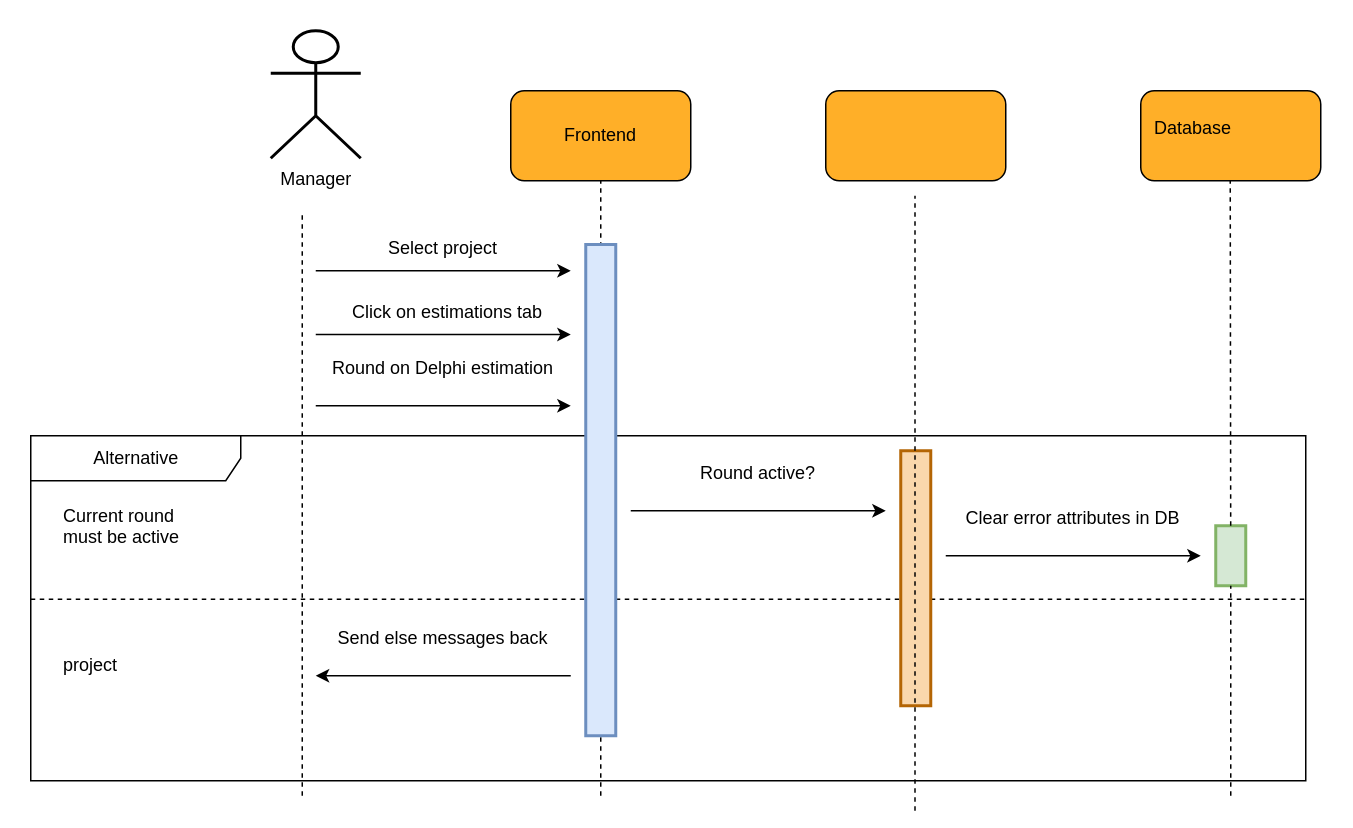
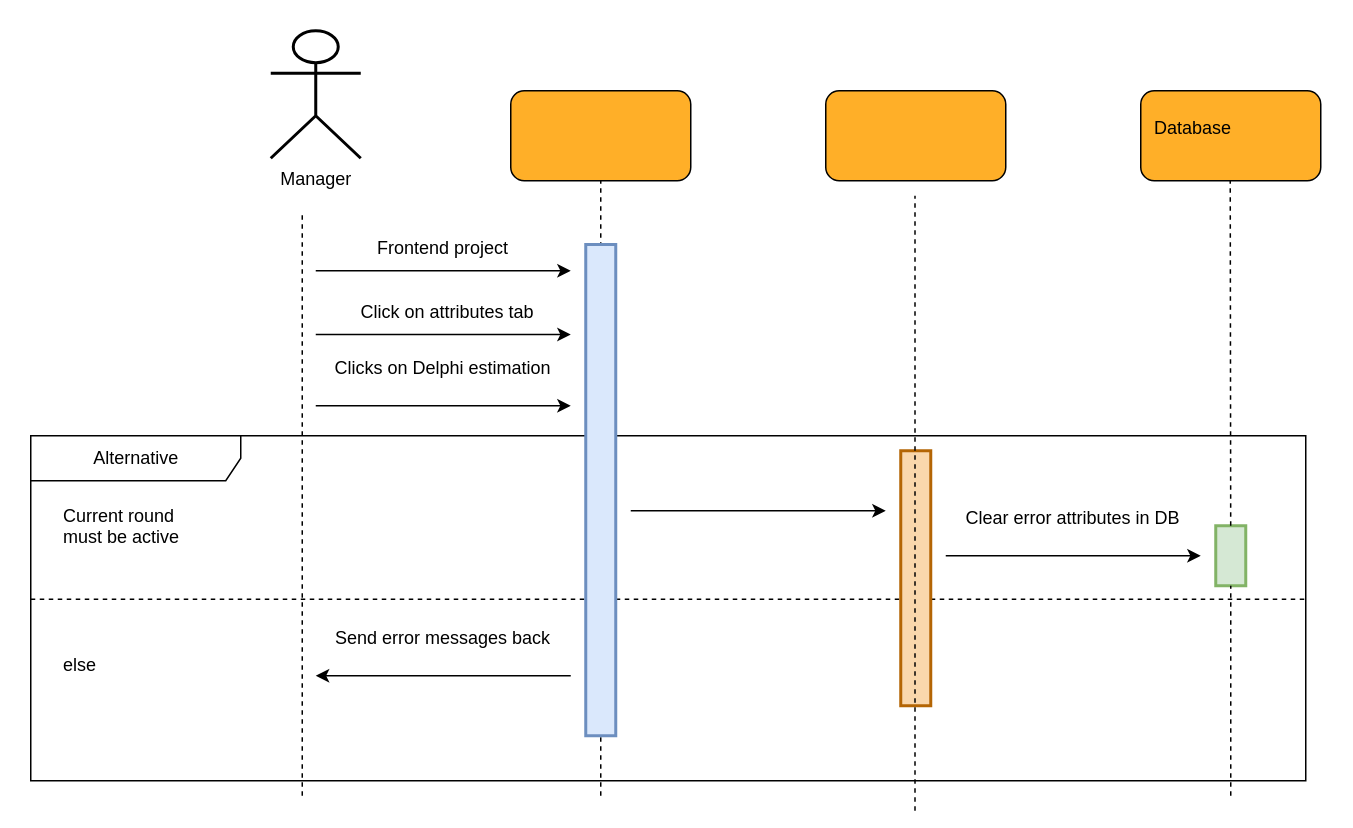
node "Frontend": removed
node "Select project": label "Select project" -> "Frontend project"
node "Click on estimations tab": label "Click on estimations tab" -> "Click on attributes tab"
node "Round on Delphi estimation": label "Round on Delphi estimation" -> "Clicks on Delphi estimation"
node "Round active?": removed
node "Send else messages back": label "Send else messages back" -> "Send error messages back"
node "project": label "project" -> "else"
